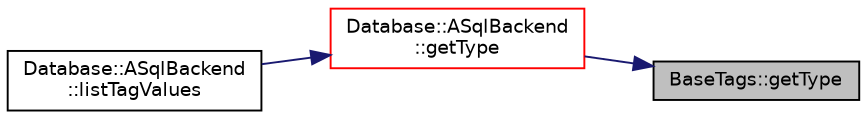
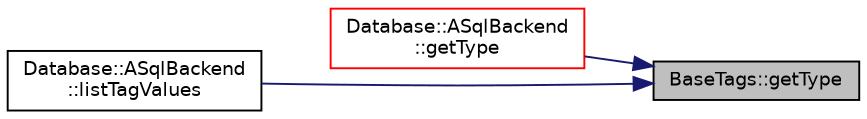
edge "Database::ASqlBackend ::listTagValues" -> "Database::ASqlBackend ::getType": now "Database::ASqlBackend ::listTagValues" -> "BaseTags::getType"
